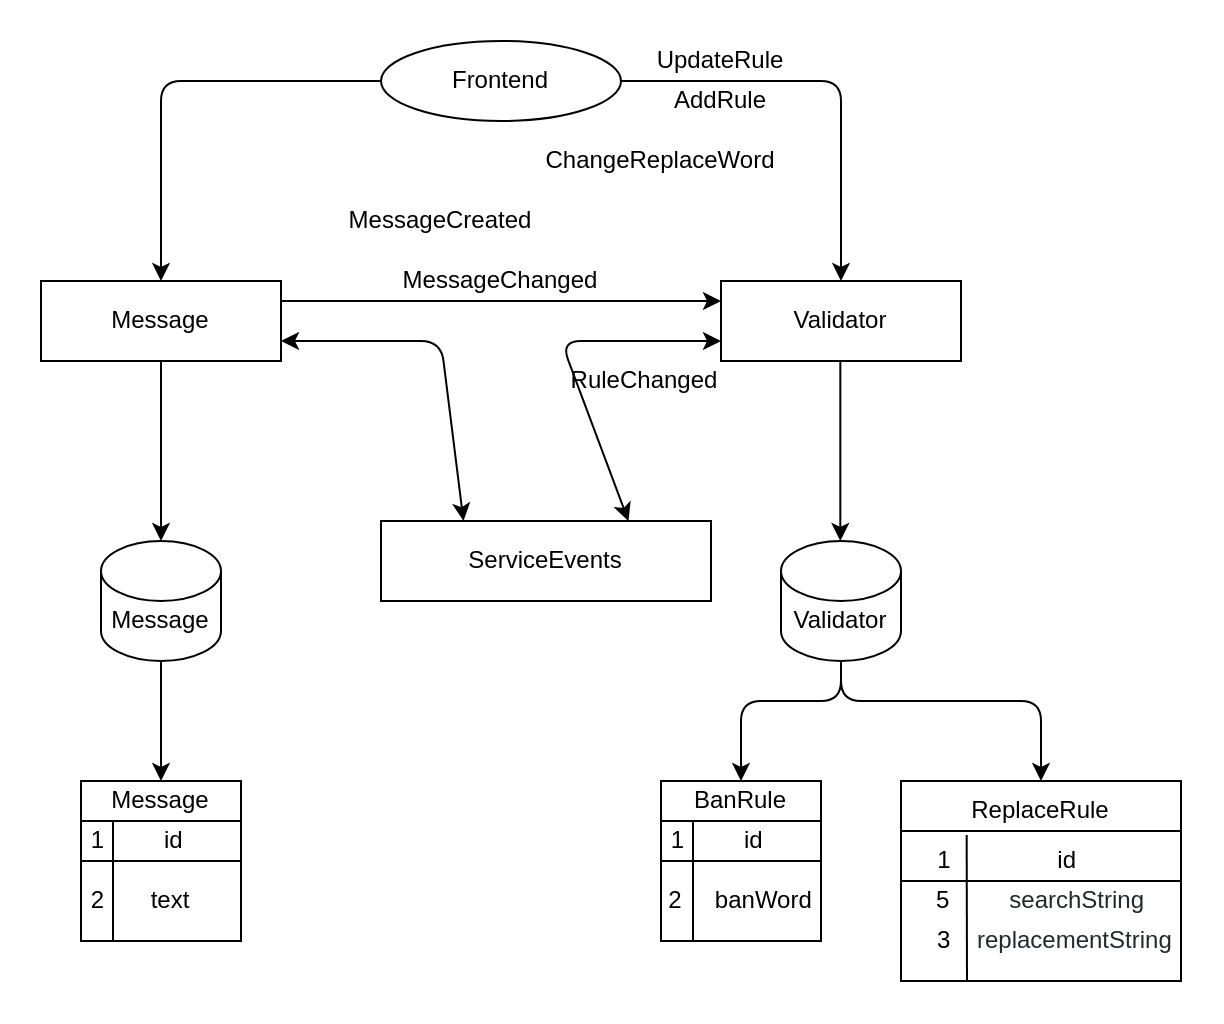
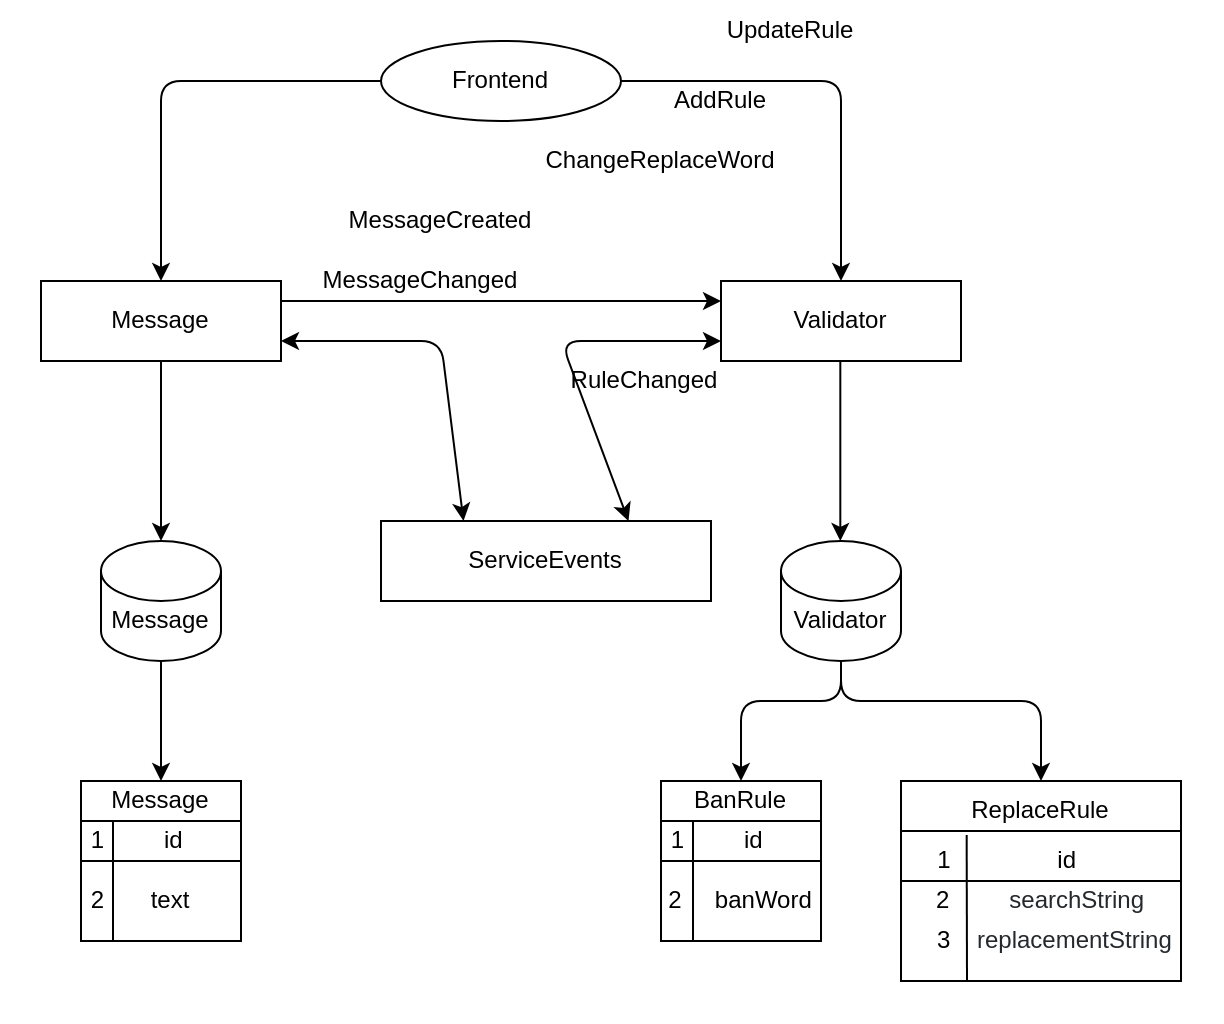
node "UpdateRule": moved (721, 61) -> (791, 31)
node "MessageChanged": moved (501, 281) -> (421, 281)
node "5 searchString": label "5 searchString" -> "2 searchString"
